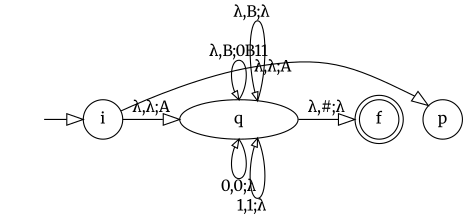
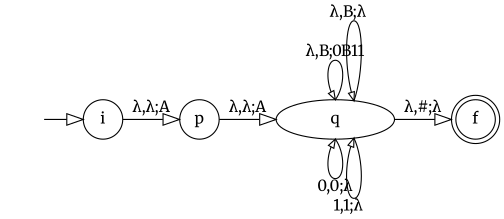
edge "i" -> "q": now "p" -> "q"
